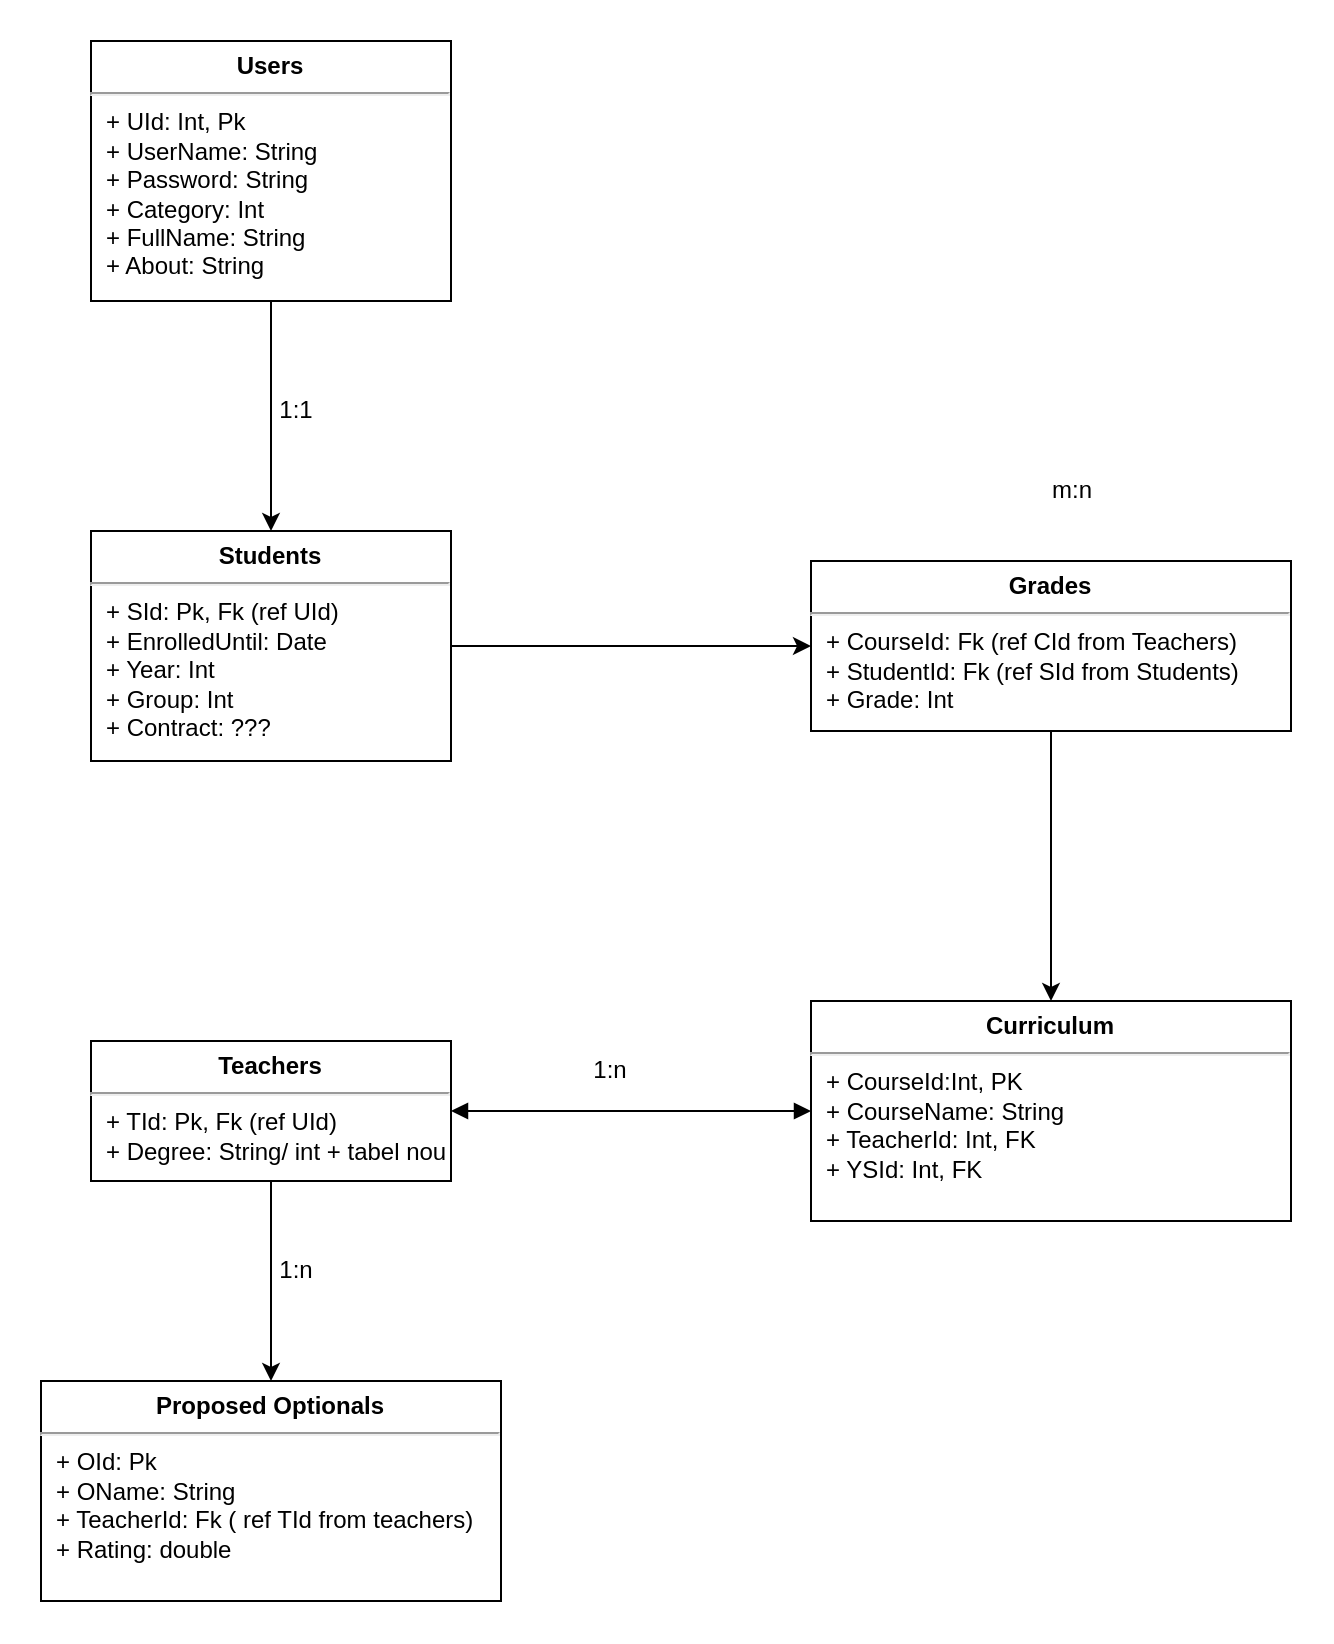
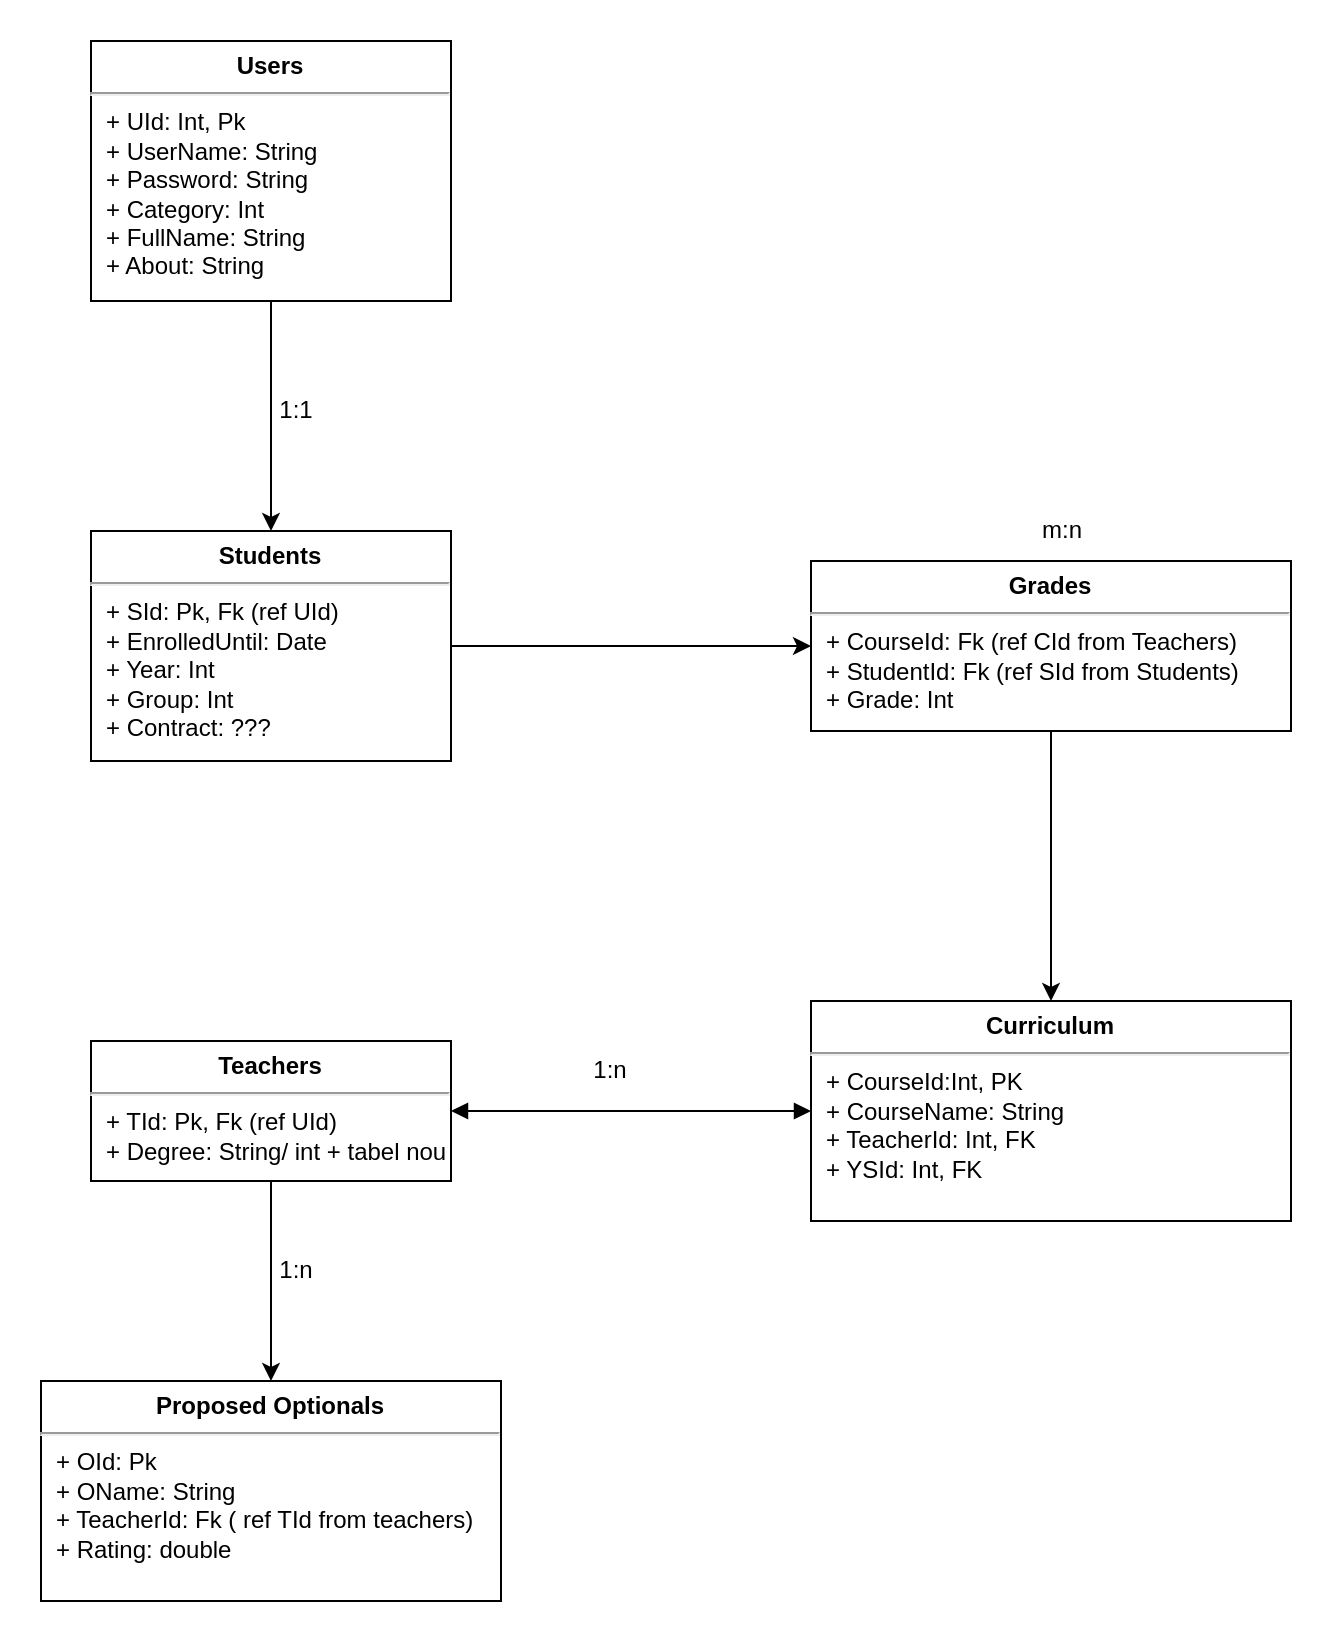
node "m:n": moved (1073, 491) -> (1063, 531)
